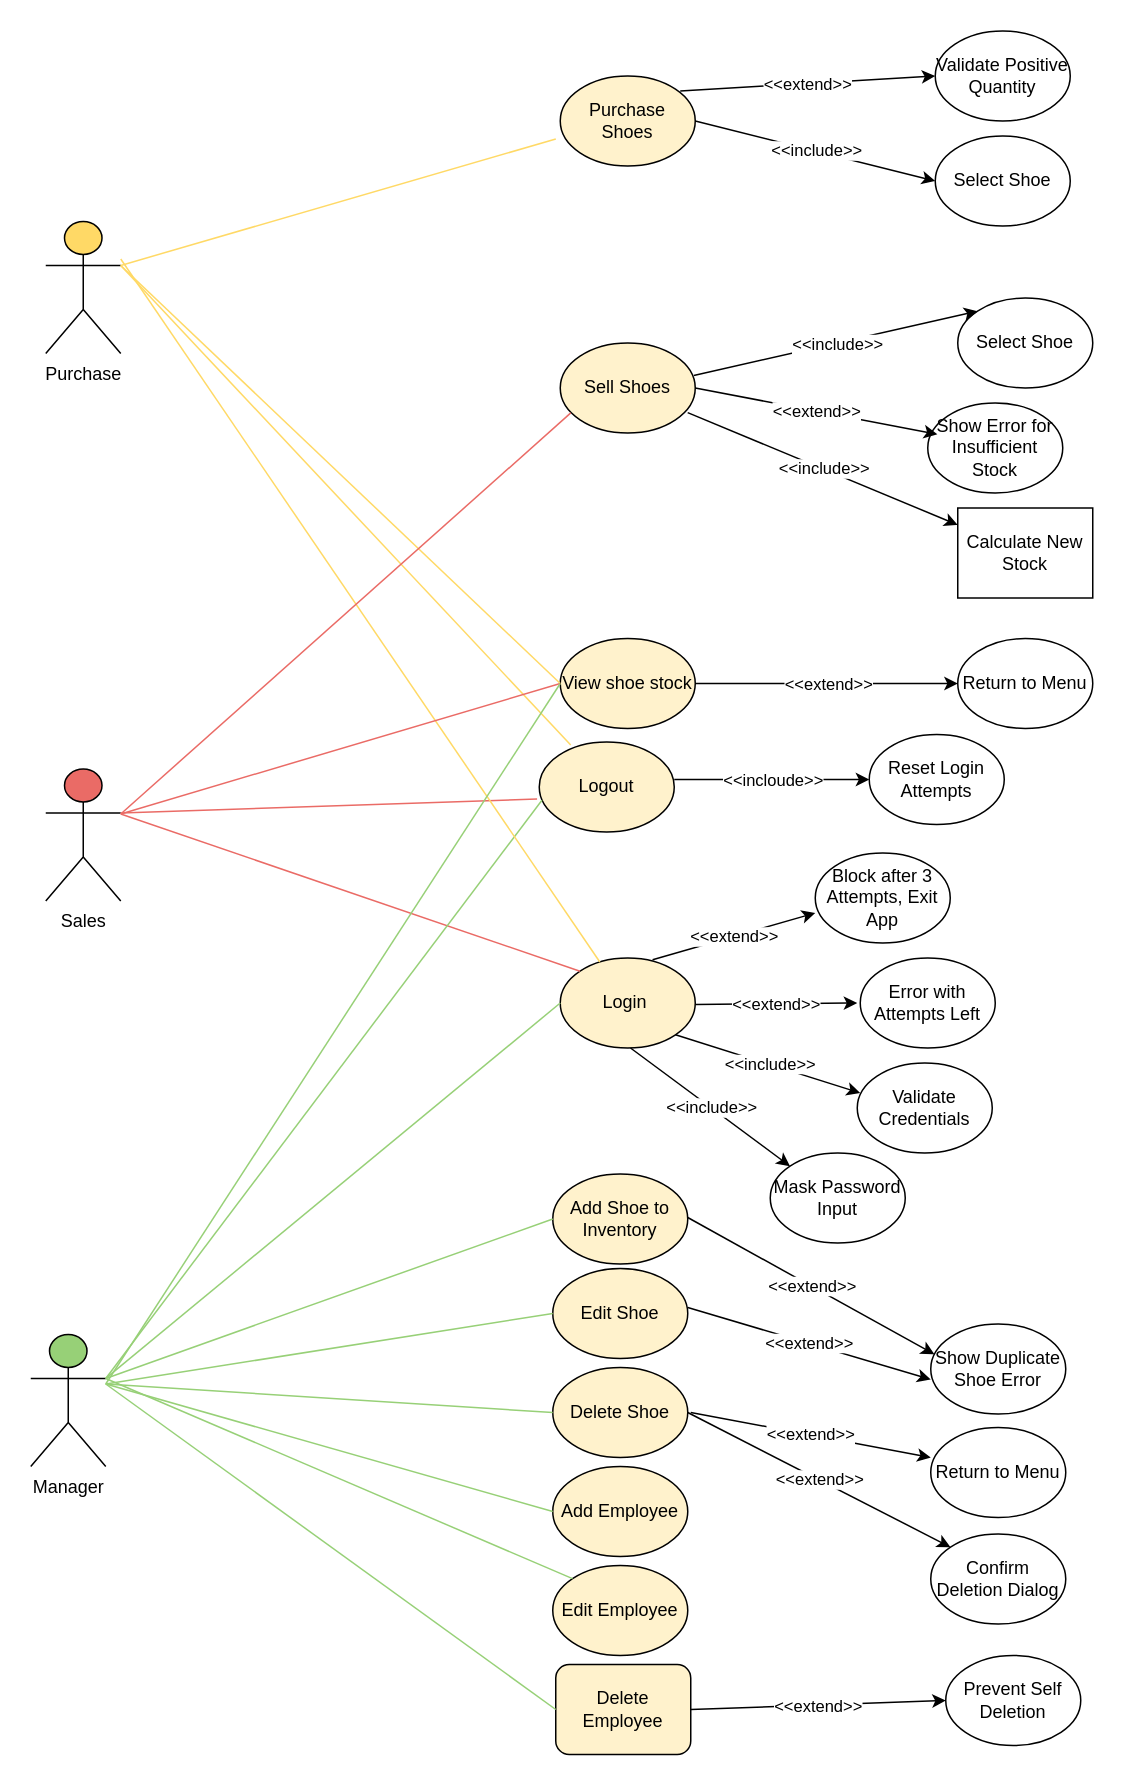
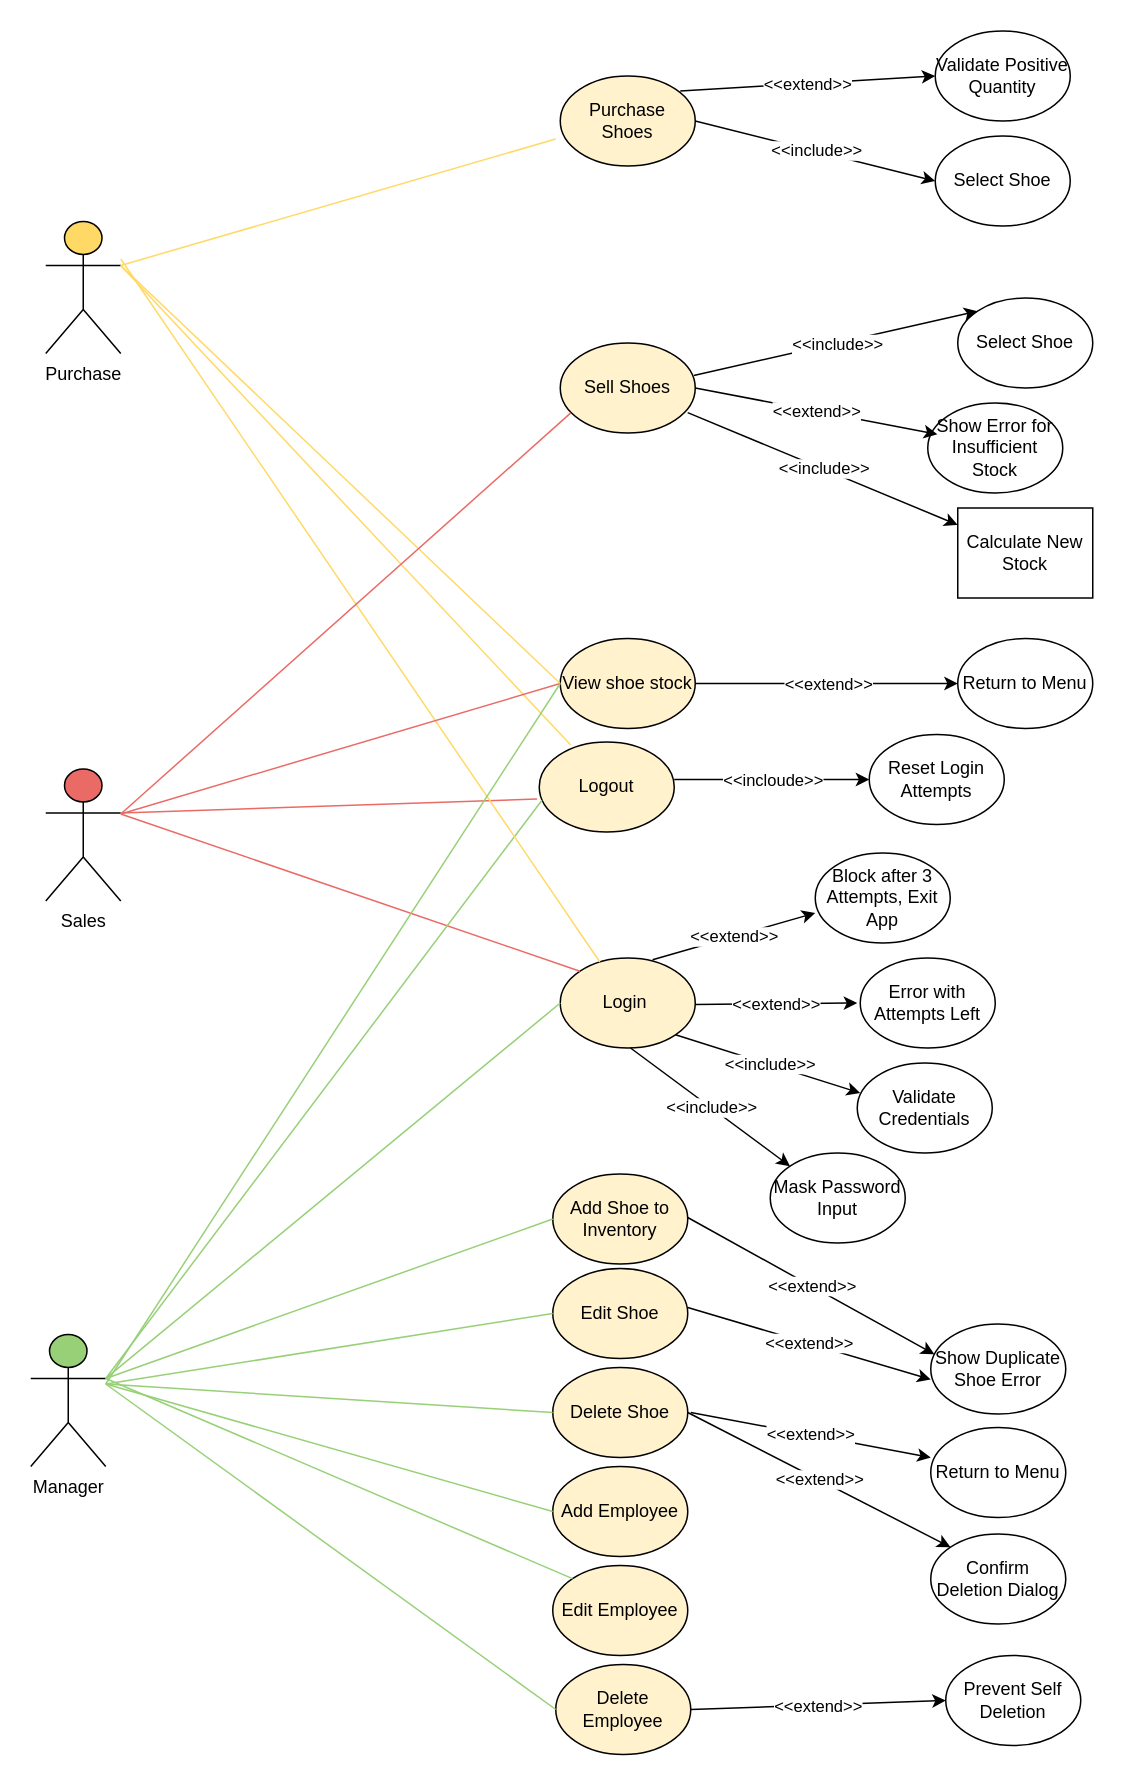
node "Delete Employee": shape rounded rectangle -> ellipse
